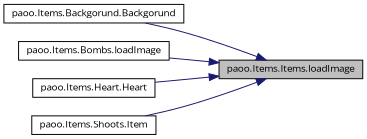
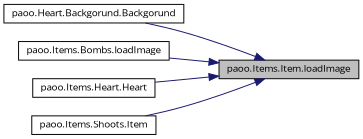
node "paoo.Items.Backgorund.Backgorund": label "paoo.Items.Backgorund.Backgorund" -> "paoo.Heart.Backgorund.Backgorund"
node "paoo.Items.Items.loadImage": label "paoo.Items.Items.loadImage" -> "paoo.Items.Item.loadImage"
